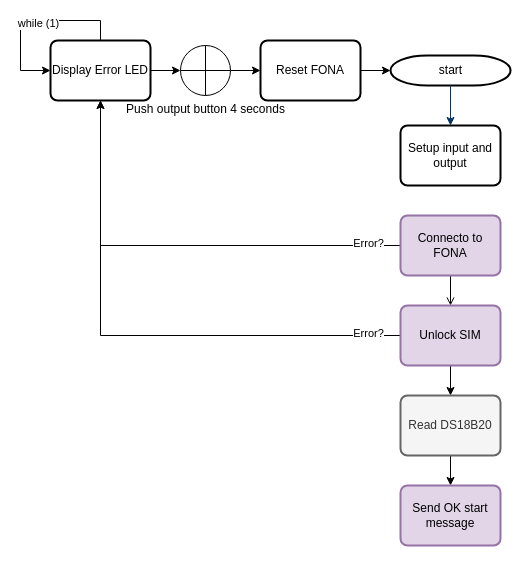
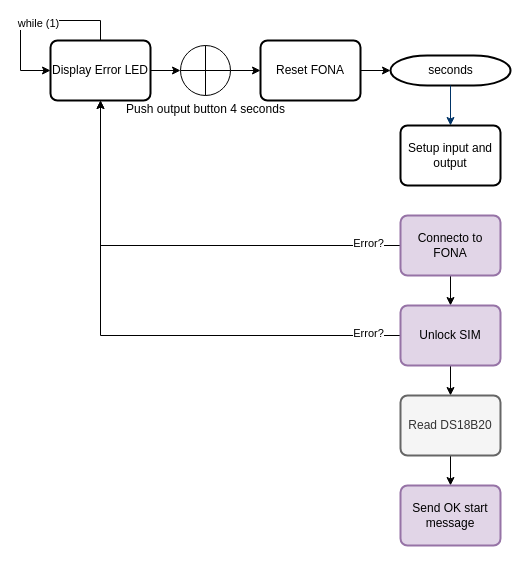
node "start": label "start" -> "seconds"
edge "Connecto to FONA" -> "Unlock SIM": arrowhead open -> classic
